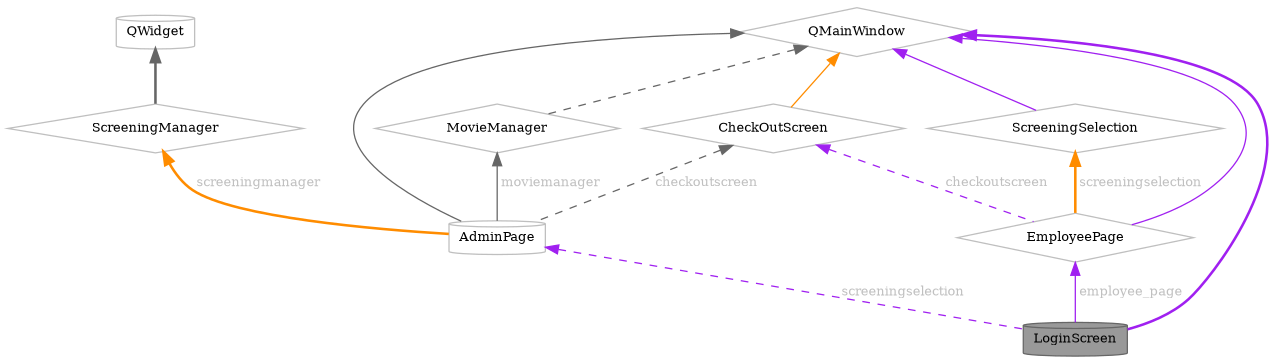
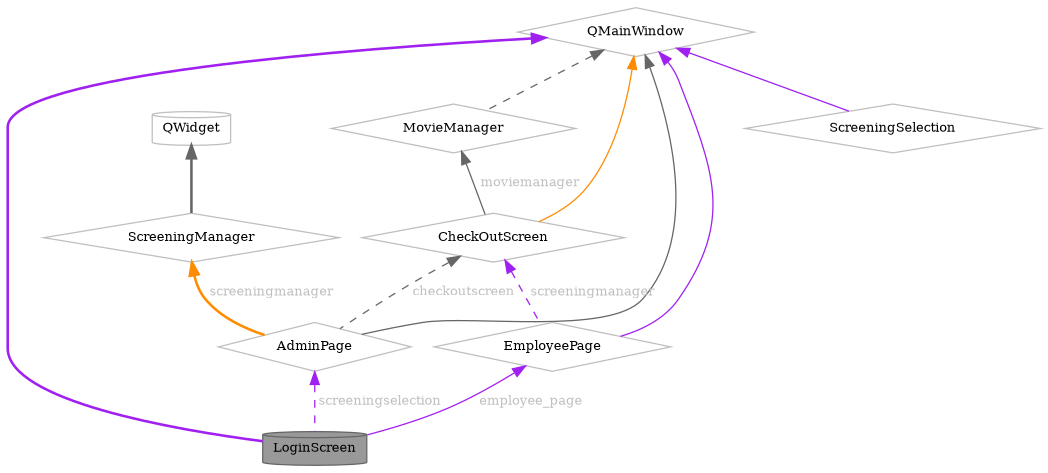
edge "EmployeePage" -> "CheckOutScreen": label " checkoutscreen" -> " screeningmanager"
edge "EmployeePage" -> "ScreeningSelection": removed, label "screeningselection"
edge "AdminPage" -> "MovieManager": now "CheckOutScreen" -> "MovieManager"
node "AdminPage": shape cylinder -> diamond
